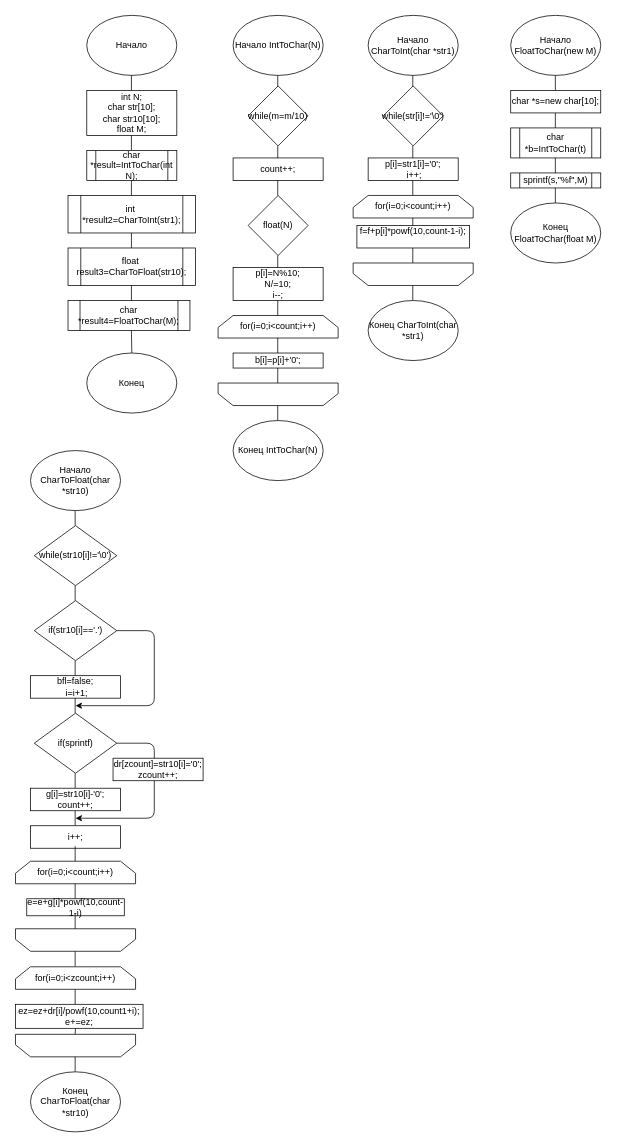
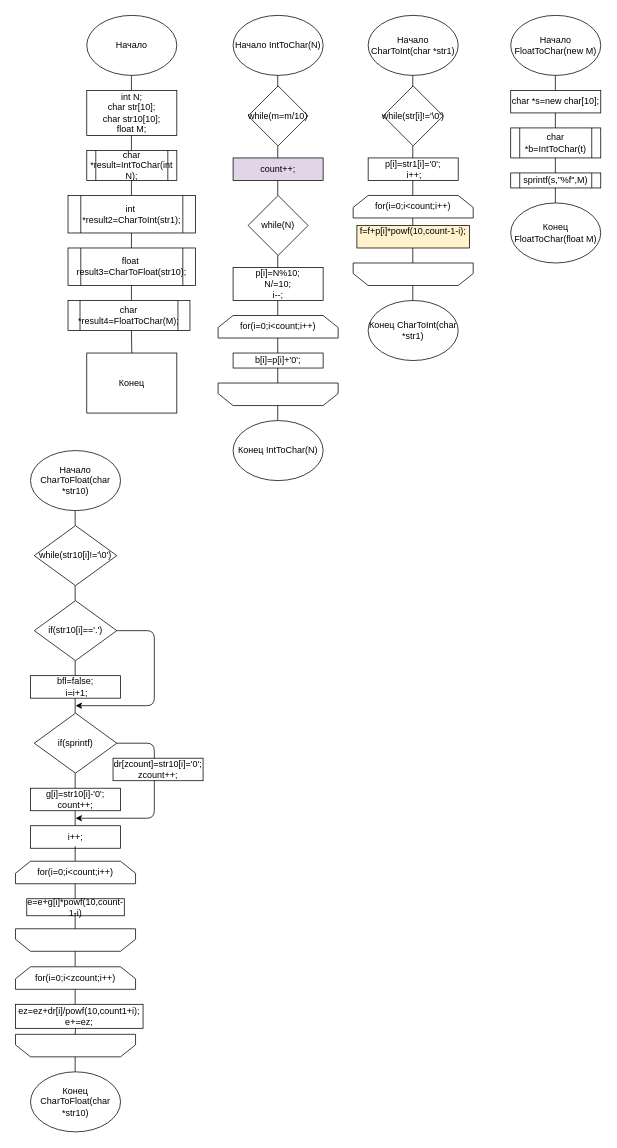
node "count++;": fillcolor #ffffff -> #e1d5e7
node "float(N)": label "float(N)" -> "while(N)"
node "f=f+p[i]*powf(10,count-1-i);": fillcolor #ffffff -> #fff2cc
node "Конец": shape ellipse -> rectangle
